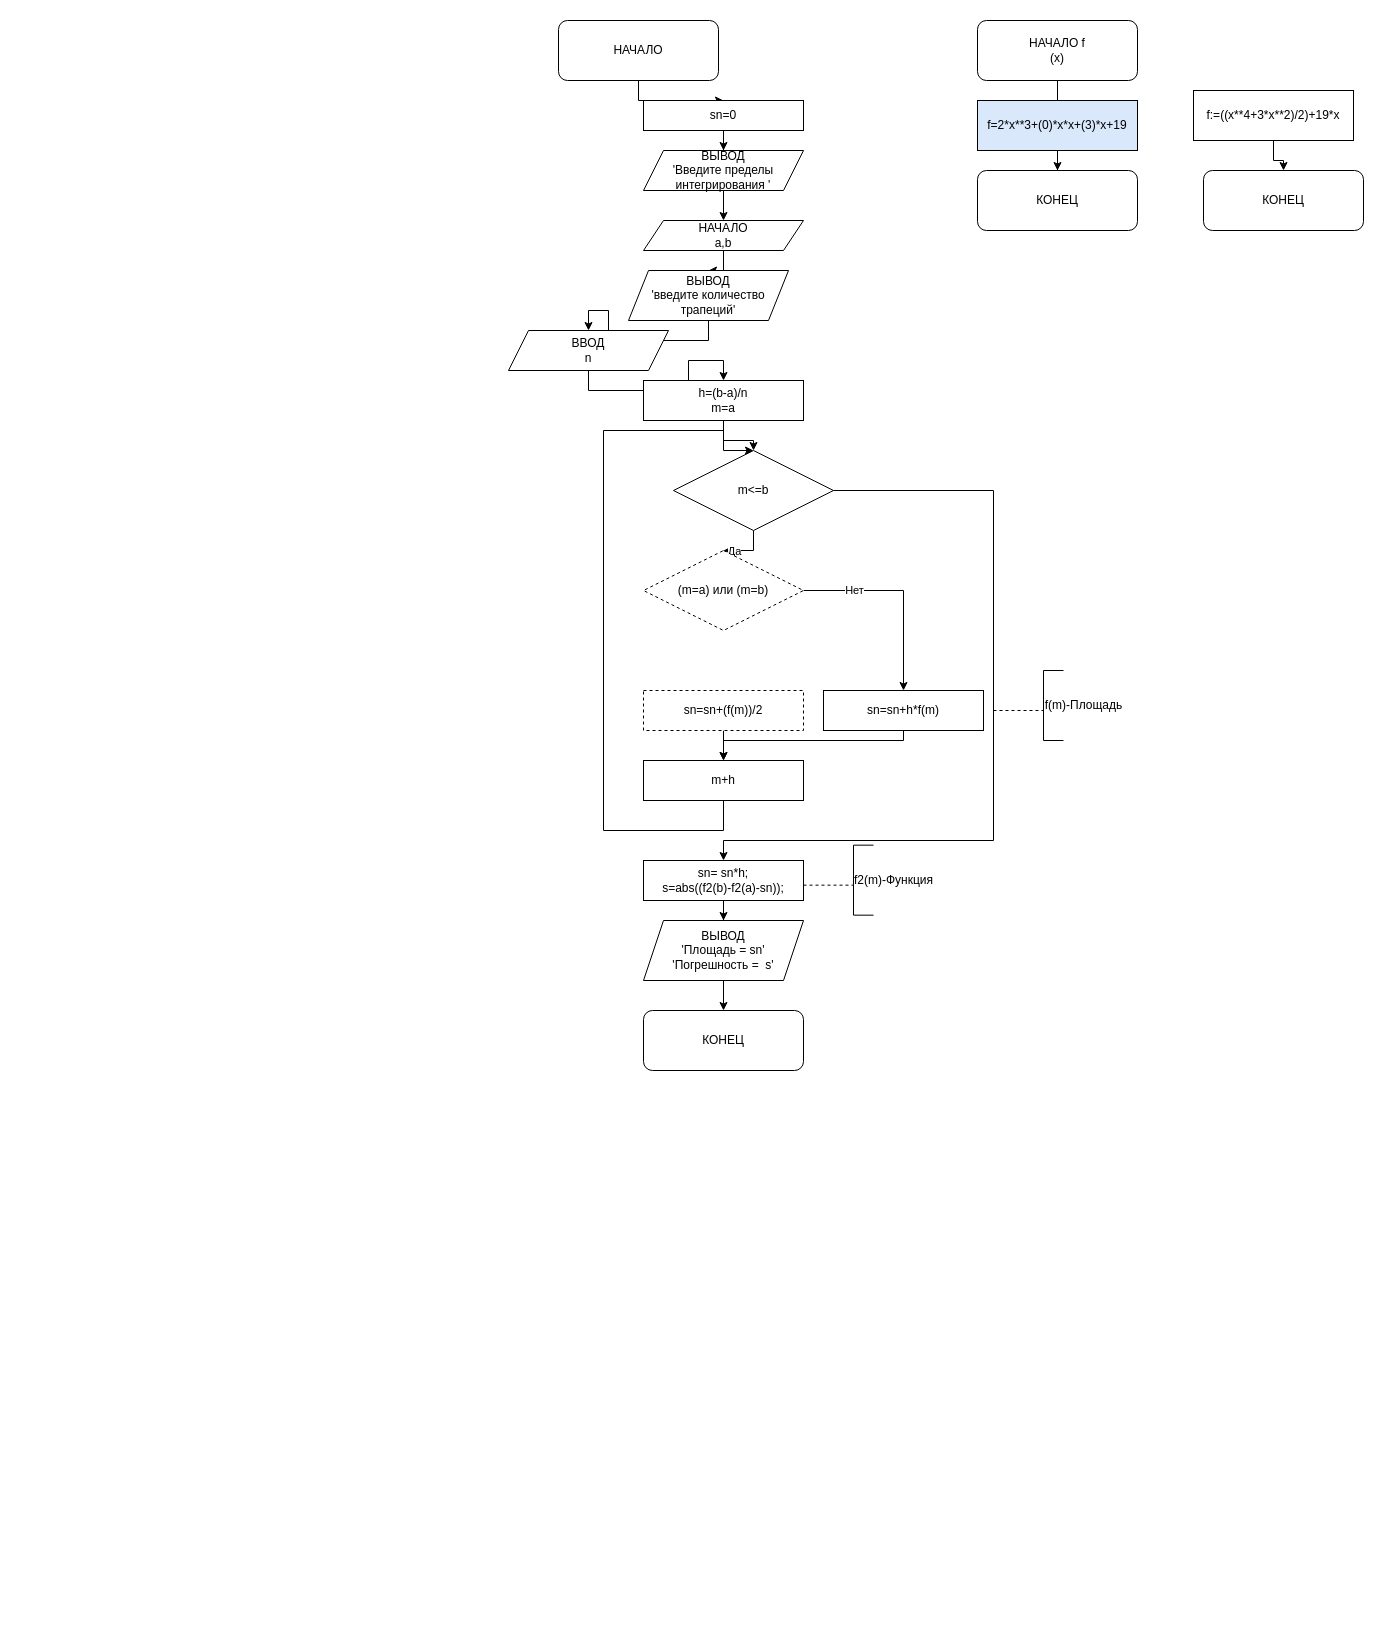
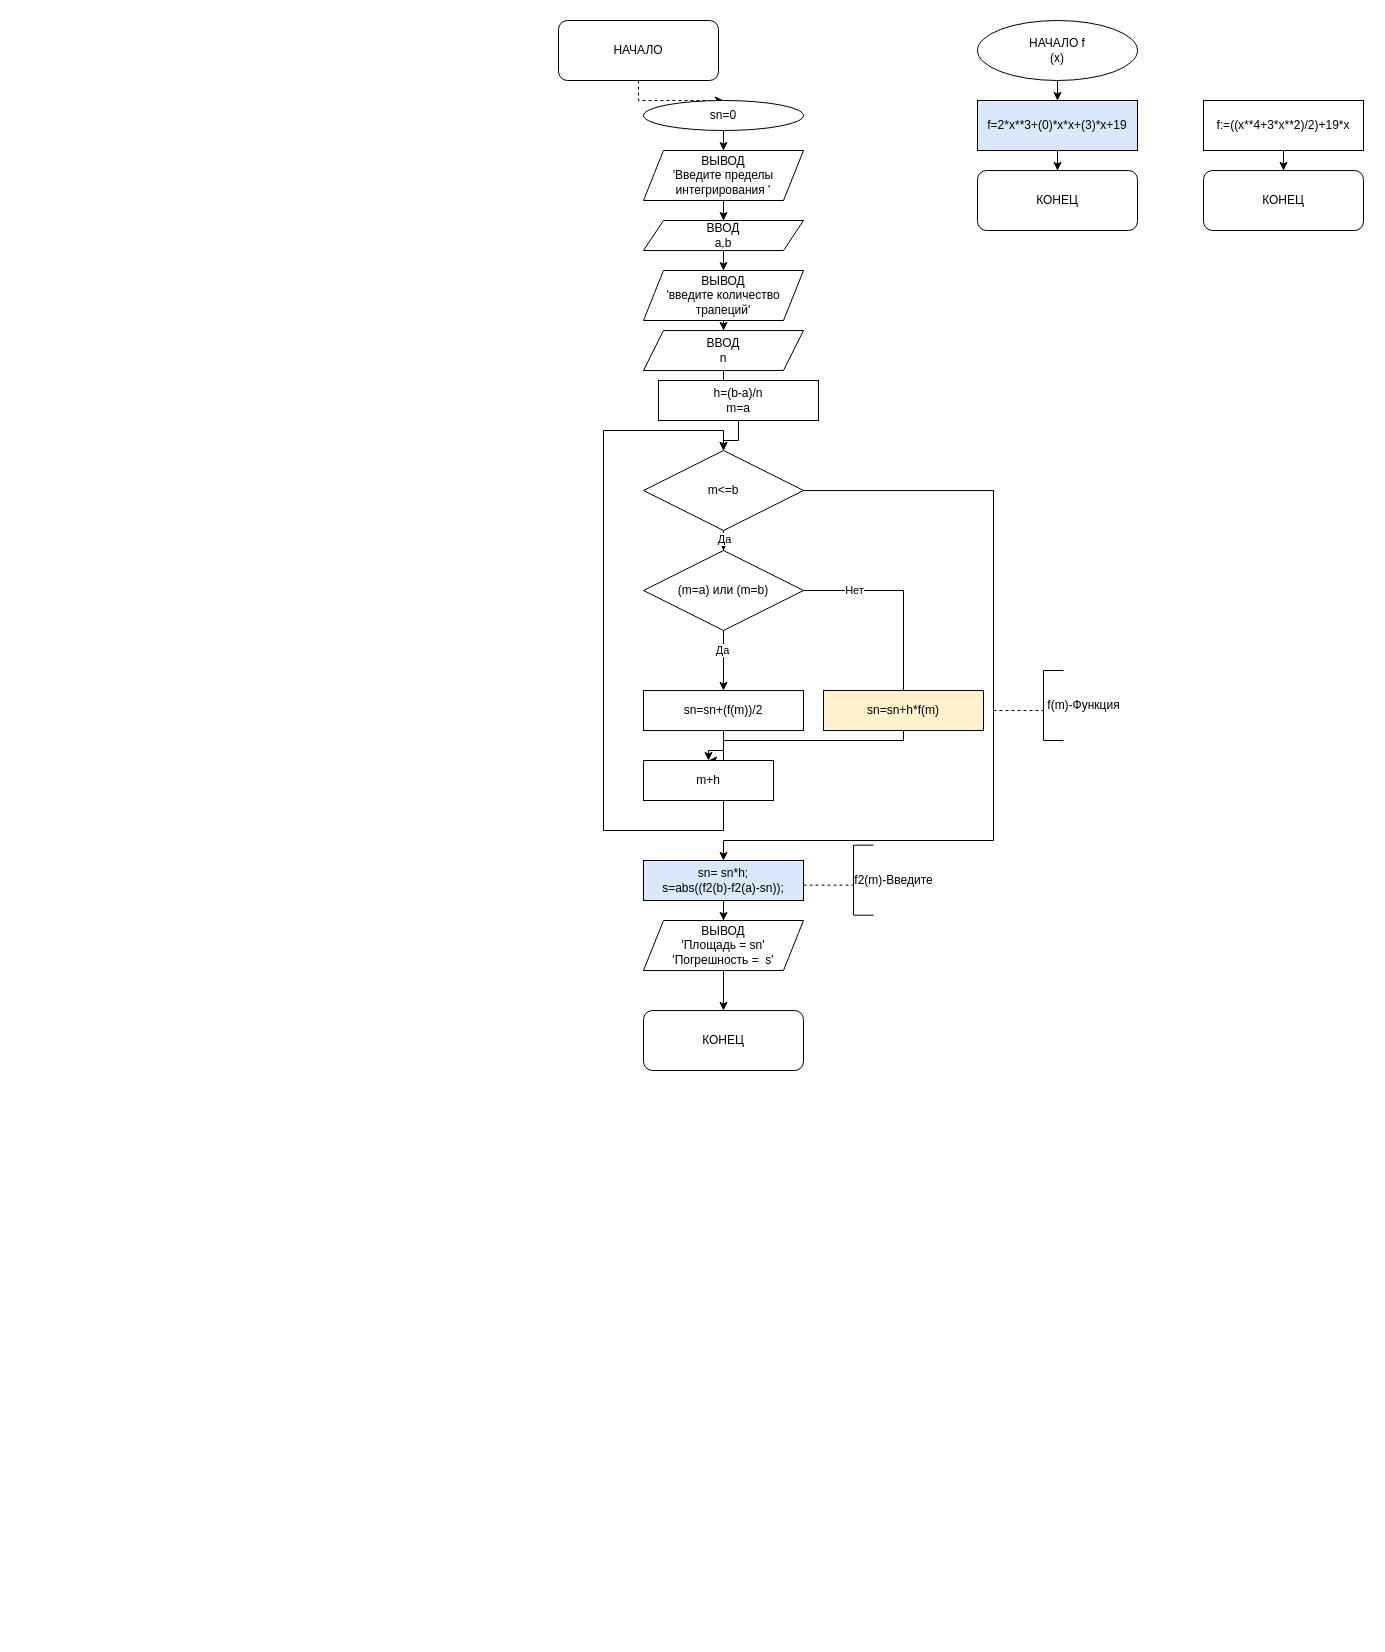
node "НАЧАЛО f (x)": shape rounded rectangle -> ellipse
edge "НАЧАЛО f (x)" -- "f=2*x**3+(0)*x*x+(3)*x+19": arrowhead none -> classic
edge "НАЧАЛО" -> "sn=0": style solid -> dashed
node "sn=0": shape rectangle -> ellipse
node "f:=((x**4+3*x**2)/2)+19*x": moved (1274, 116) -> (1284, 126)
node "ВЫВОД 'Введите пределы интегрирования '": size 160x40 -> 160x50
node "НАЧАЛО a,b": label "НАЧАЛО a,b" -> "ВВОД a,b"
node "ВЫВОД 'введите количество трапеций'": moved (709, 296) -> (724, 296)
node "ВВОД n": moved (589, 351) -> (724, 351)
node "h=(b-a)/n m=a": moved (724, 401) -> (739, 401)
node "m<=b": moved (754, 491) -> (724, 491)
node "(m=a) или (m=b)": style dashed -> solid
edge "(m=a) или (m=b)" -> "sn=sn+(f(m))/2": added, label "Да"
edge "(m=a) или (m=b)" -> "sn=sn+h*f(m)": arrowhead classic -> none
node "f(m)-Площадь": label "f(m)-Площадь" -> "f(m)-Функция"
node "sn=sn+(f(m))/2": style dashed -> solid
node "sn=sn+h*f(m)": fillcolor #ffffff -> #fff2cc
node "m+h": size 160x40 -> 130x40
node "sn= sn*h; s=abs((f2(b)-f2(a)-sn));": fillcolor #ffffff -> #dae8fc
node "f2(m)-Функция": label "f2(m)-Функция" -> "f2(m)-Введите"
node "ВЫВОД 'Площадь = sn' 'Погрешность = s'": size 160x60 -> 160x50
